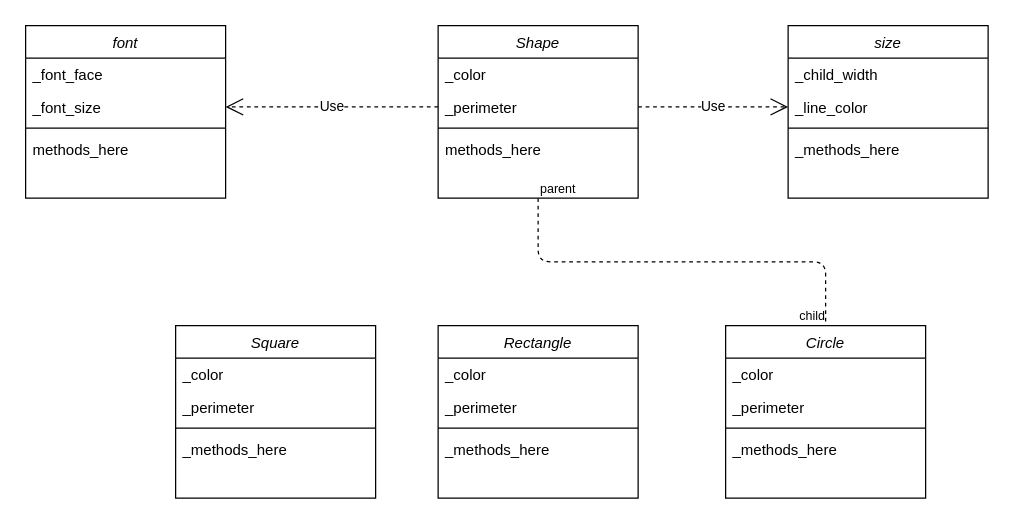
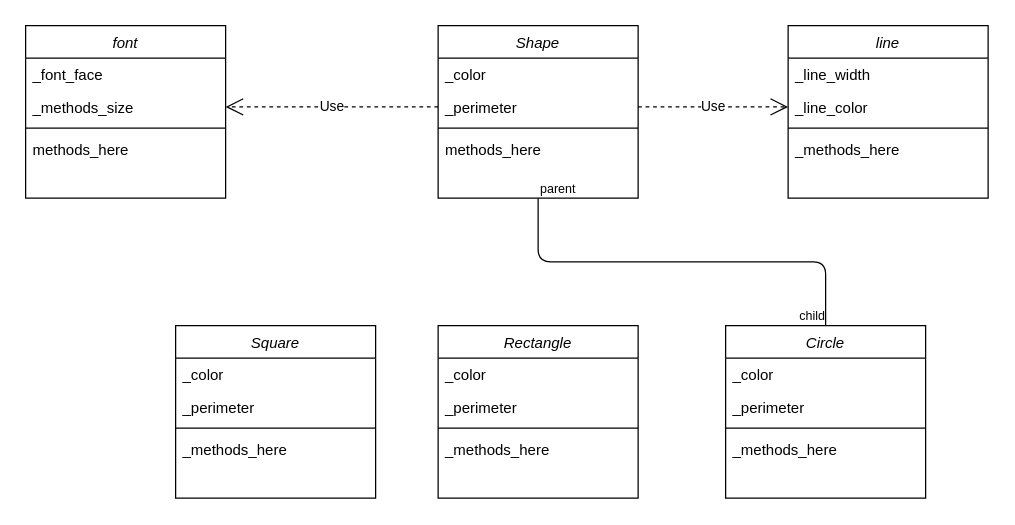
node "size": label "size" -> "line"
node "_child_width": label "_child_width" -> "_line_width"
node "_font_size": label "_font_size" -> "_methods_size"
edge "Shape" -- "Circle": style dashed -> solid
